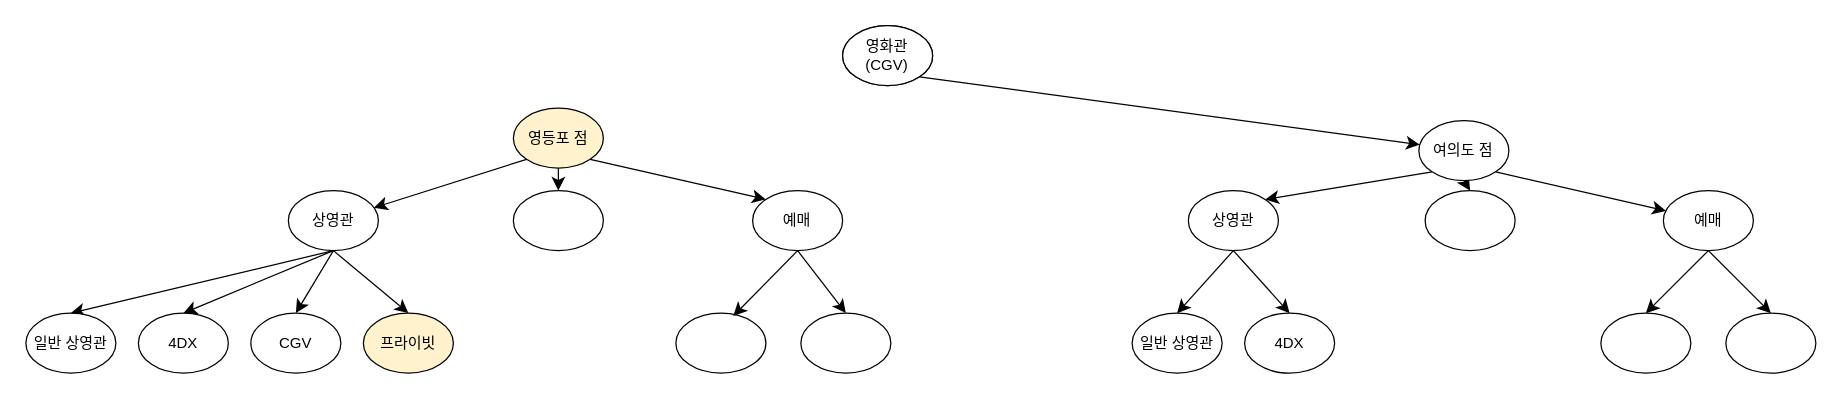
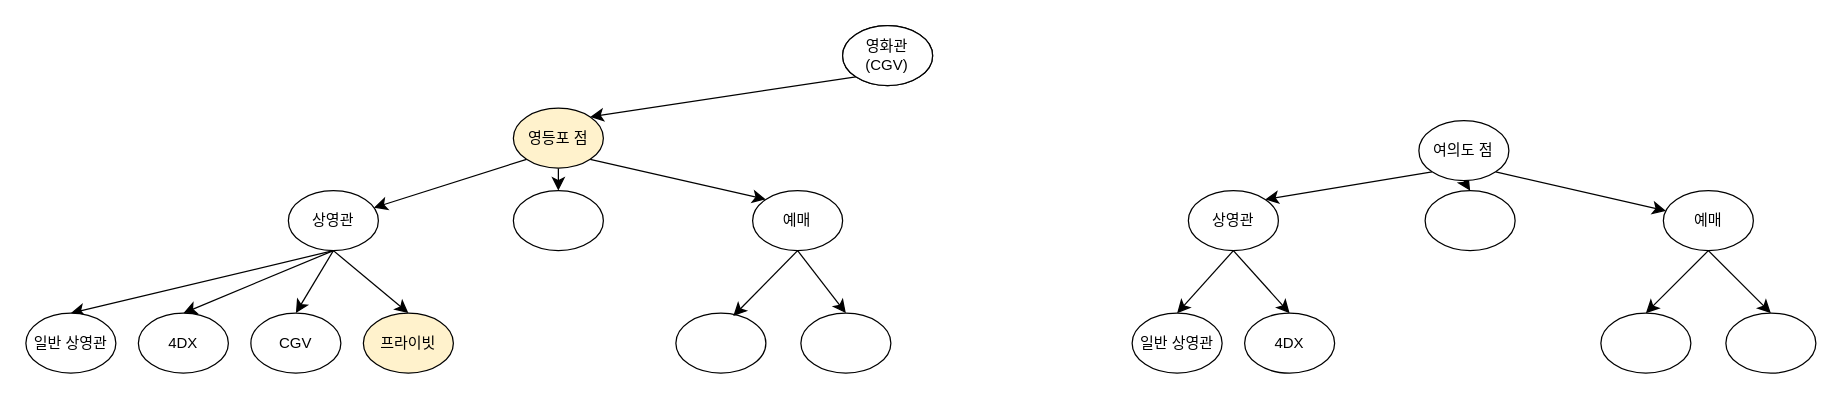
edge "영화관 (CGV)" -> "영등포 점": added
edge "영화관 (CGV)" -> "여의도 점": removed
